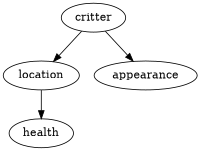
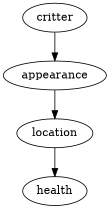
edge "critter" -> "location": now "appearance" -> "location"
